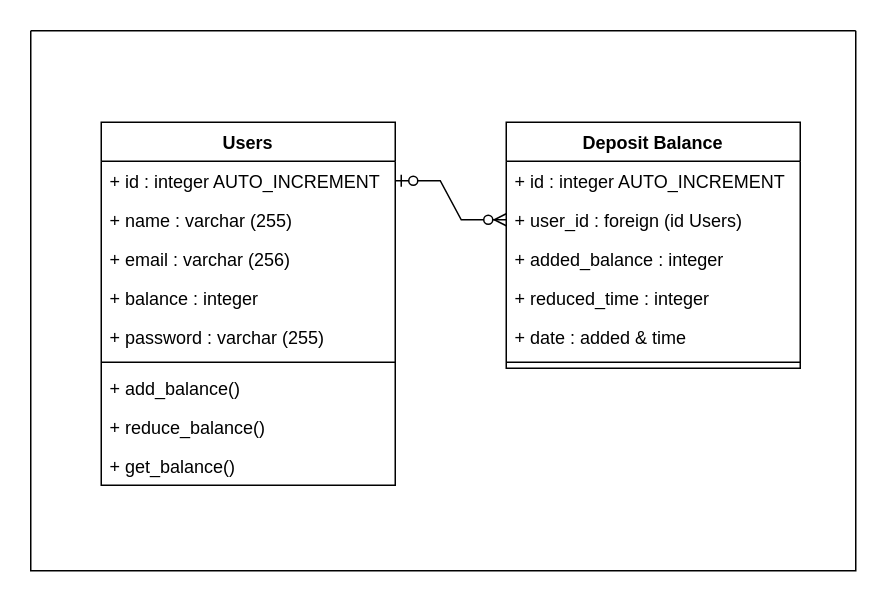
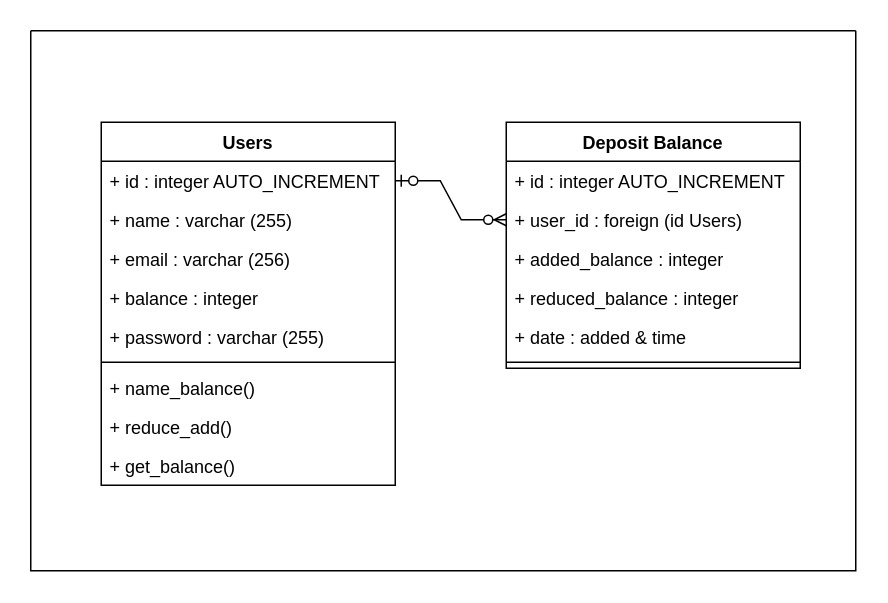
node "+ reduced_time : integer": label "+ reduced_time : integer" -> "+ reduced_balance : integer"
node "+ add_balance()": label "+ add_balance()" -> "+ name_balance()"
node "+ reduce_balance()": label "+ reduce_balance()" -> "+ reduce_add()"
